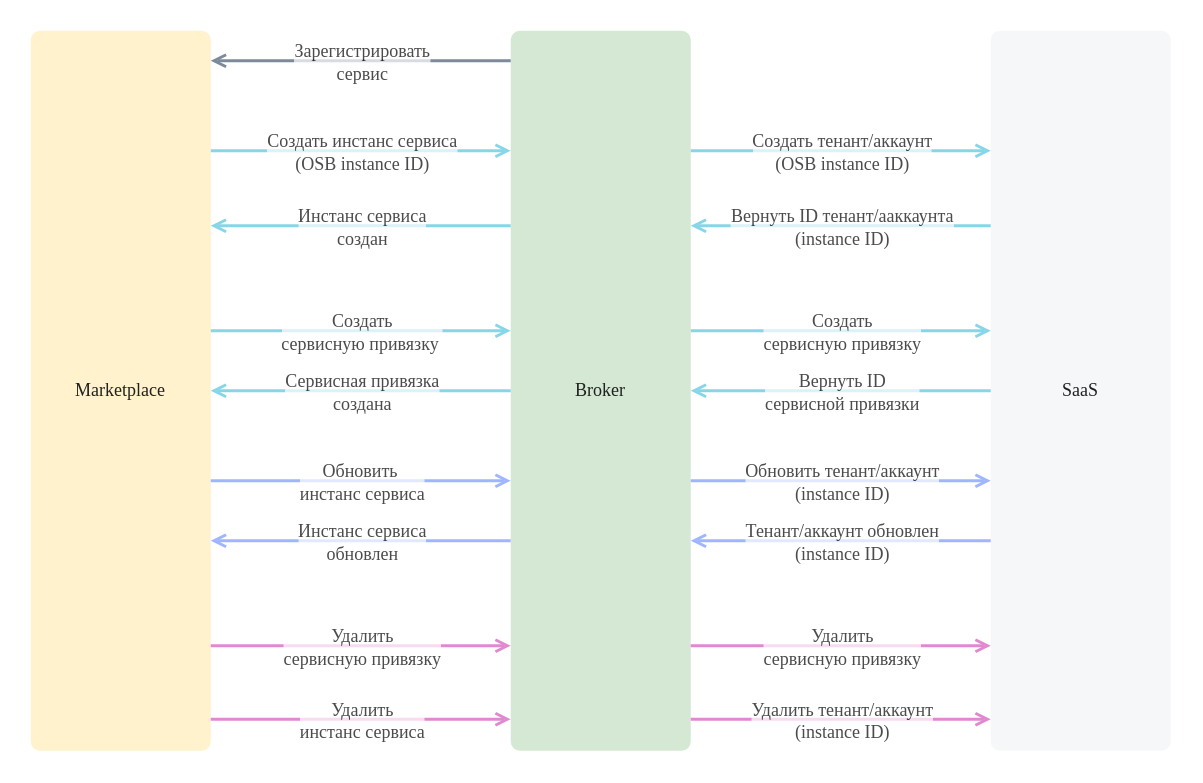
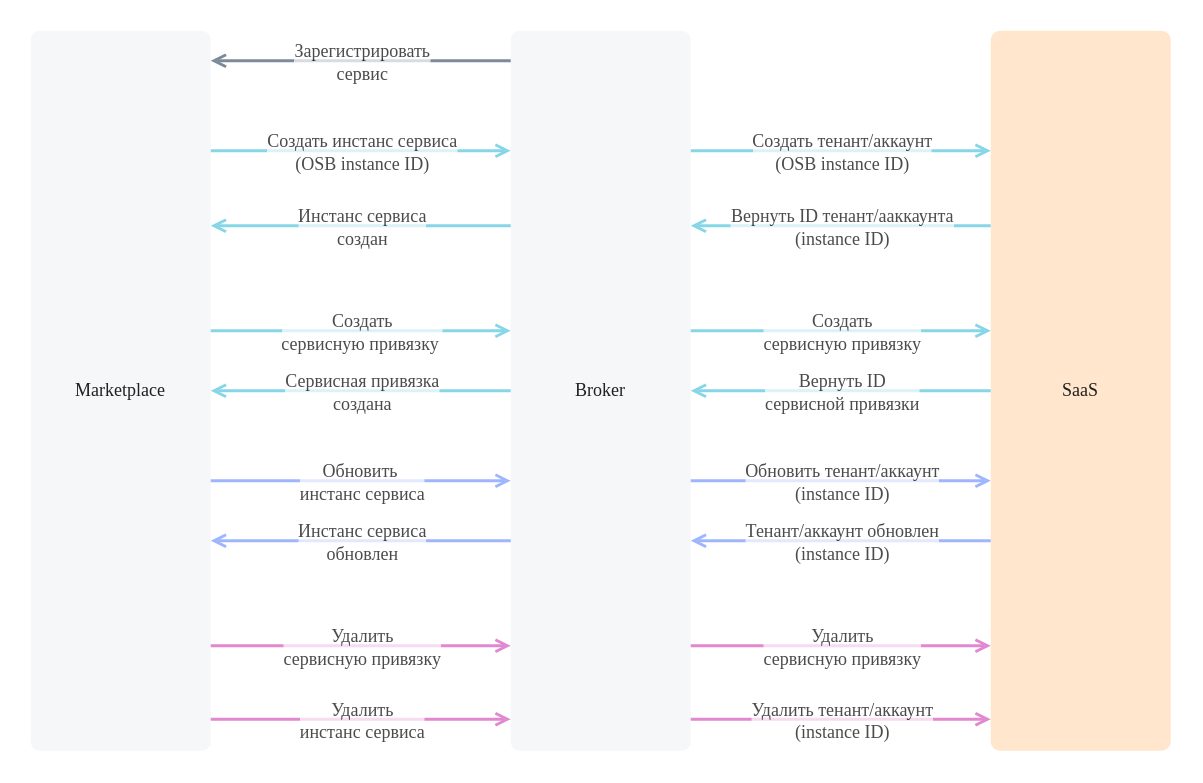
node "Marketplace": fillcolor #fff2cc -> #f6f7f9
node "Broker": fillcolor #d5e8d4 -> #f6f7f9
node "SaaS": fillcolor #f6f7f9 -> #ffe6cc
